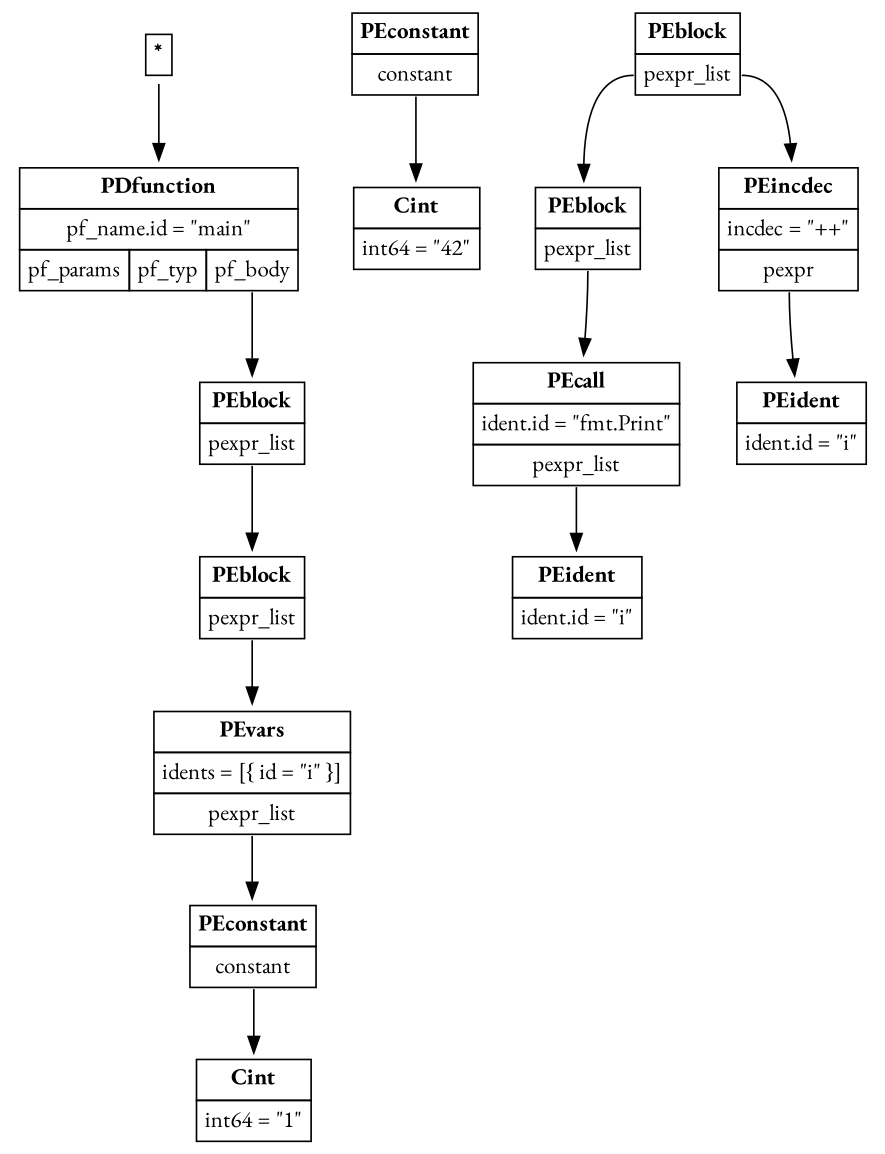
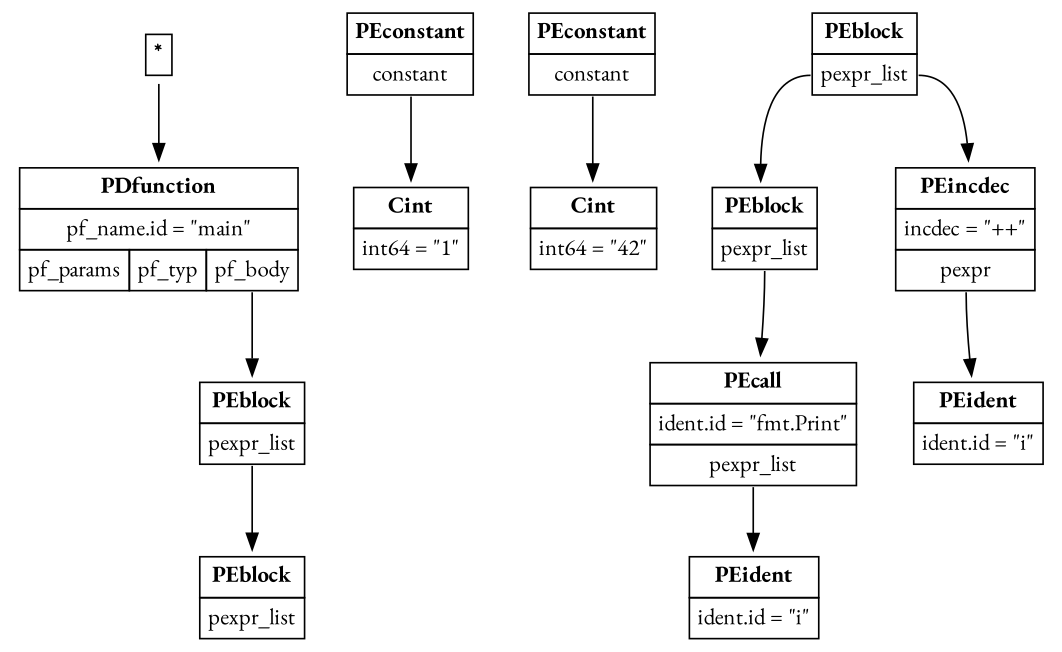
node "PEvars": removed
